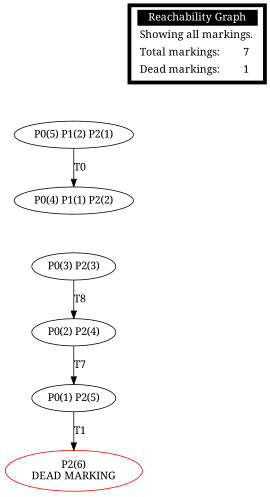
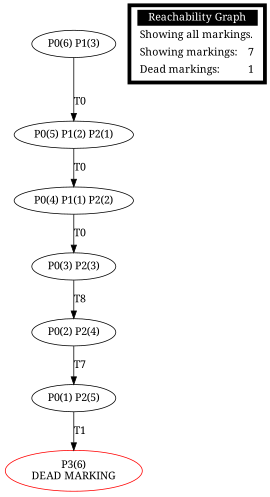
node "P0(6) P1(3)": added
node "Reachability Graph": text "Total markings:" -> "Showing markings:"
edge "P0(4) P1(1) P2(2)" -> "P0(3) P2(3)": added, label "T0"
node "P2(6) DEAD MARKING": label "P2(6) DEAD MARKING" -> "P3(6) DEAD MARKING"
